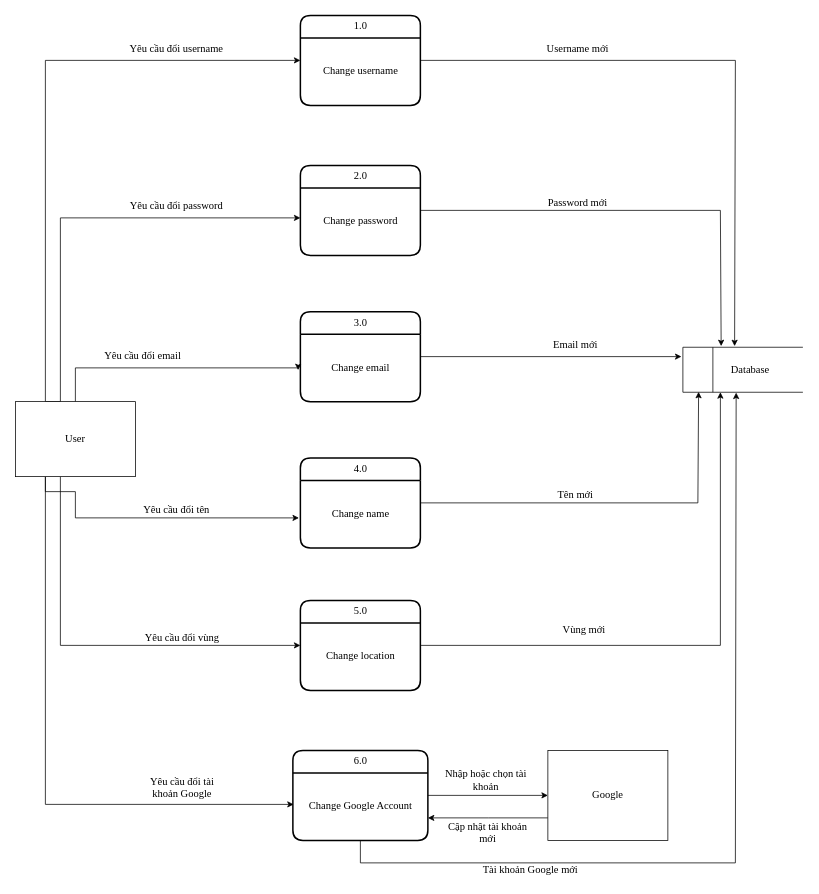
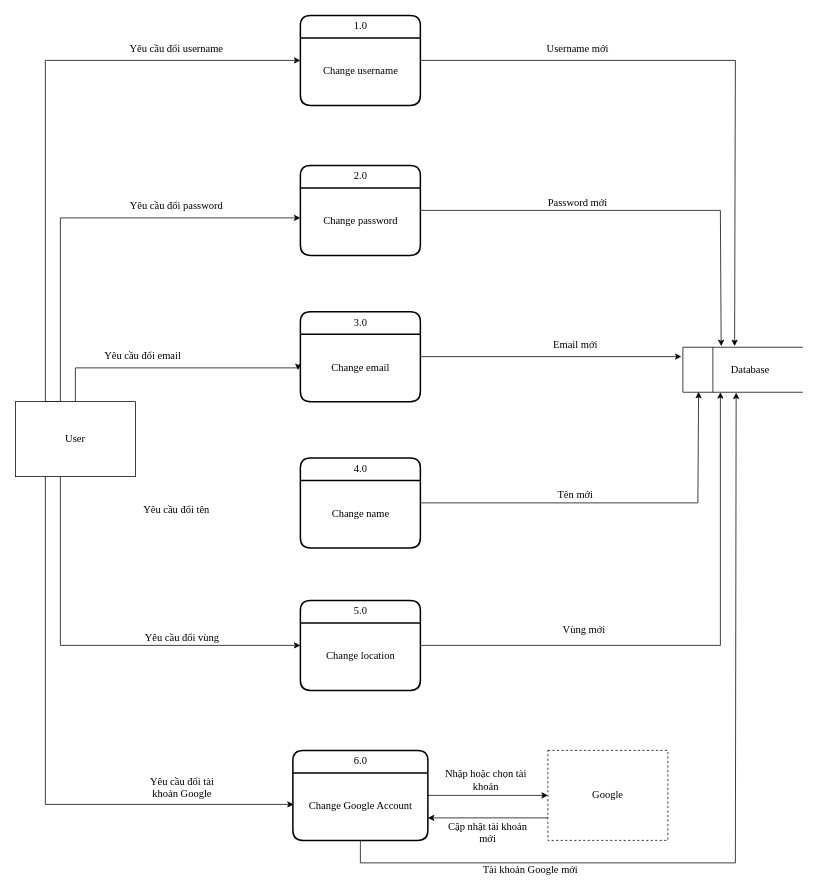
edge "User" -> "Change name": removed
node "Google": style solid -> dashed
